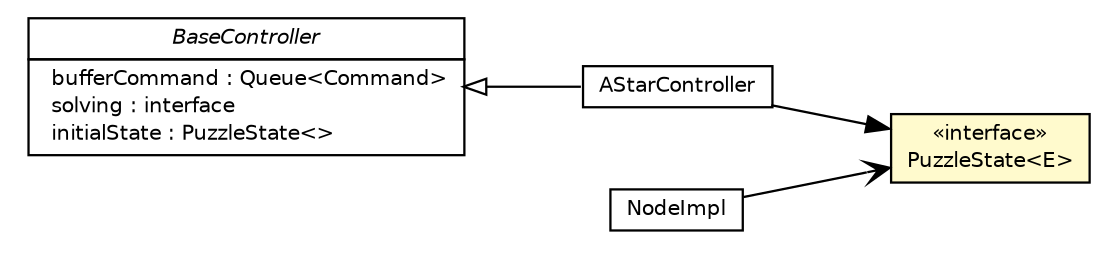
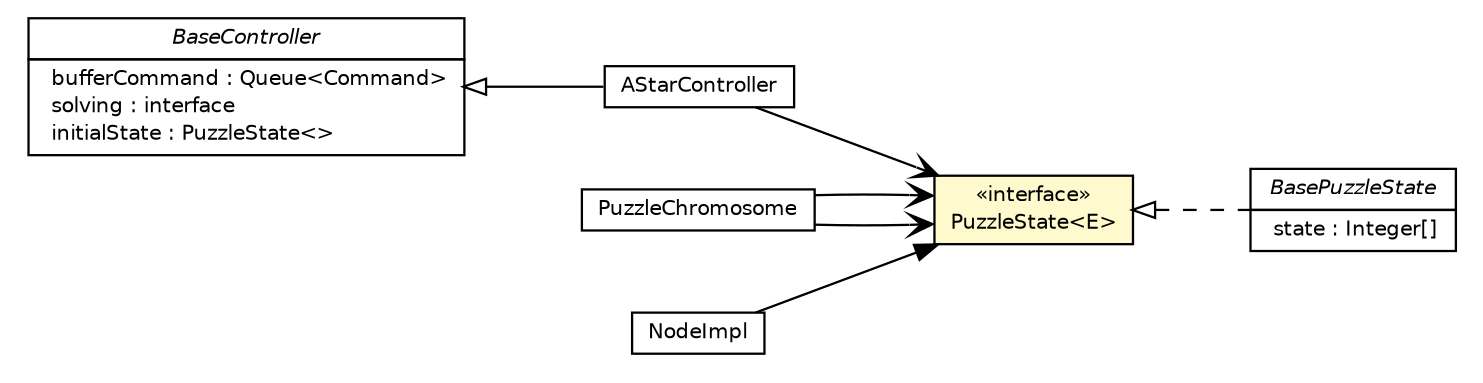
edge "AStarController" -> "PuzzleState<E>": arrowhead normal -> open
edge "NodeImpl" -> "PuzzleState<E>": arrowhead open -> normal
node "PuzzleChromosome": added
node "BasePuzzleState": added
